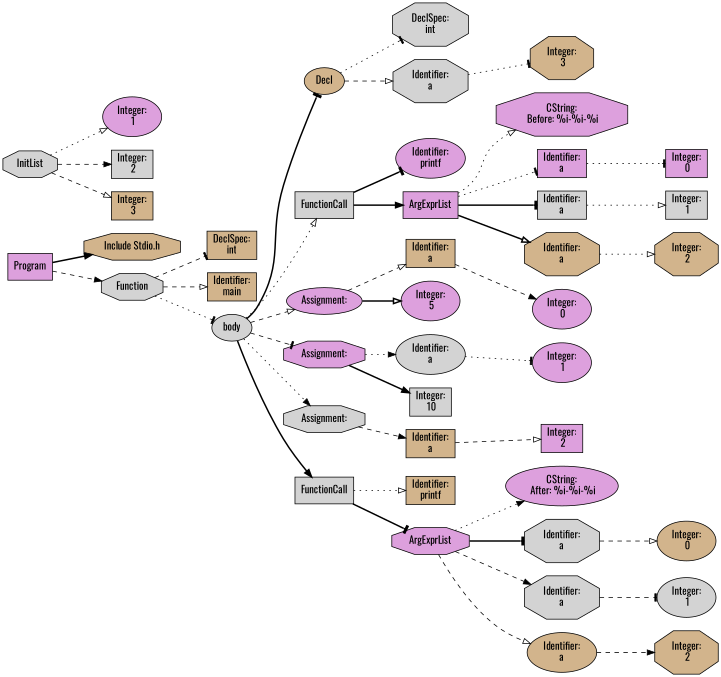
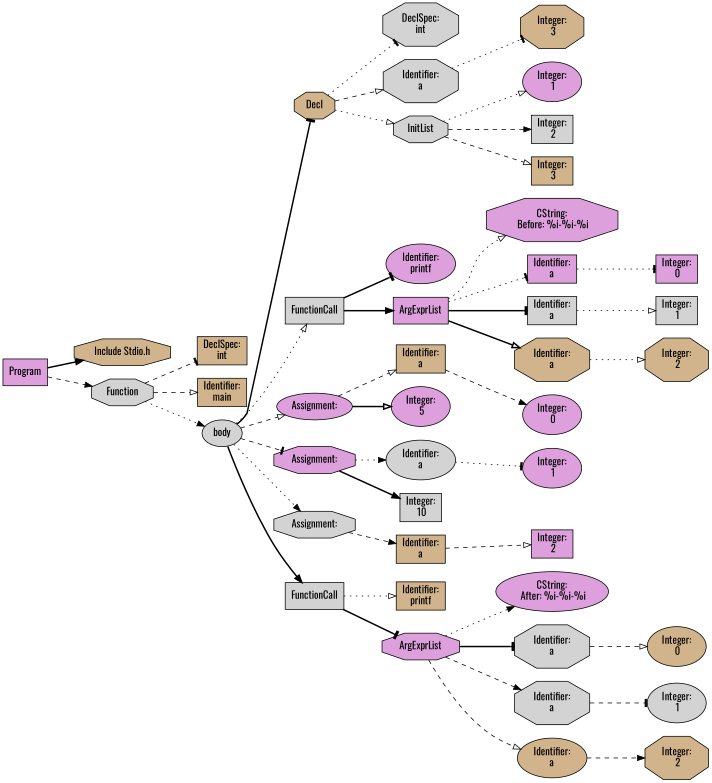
node "Decl": shape ellipse -> octagon
edge "Decl" -> "InitList": added
edge "Function" -> "body": arrowhead tee -> normal
